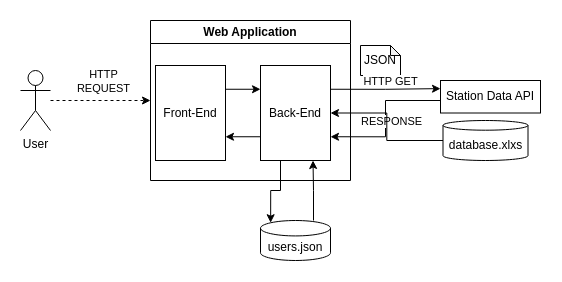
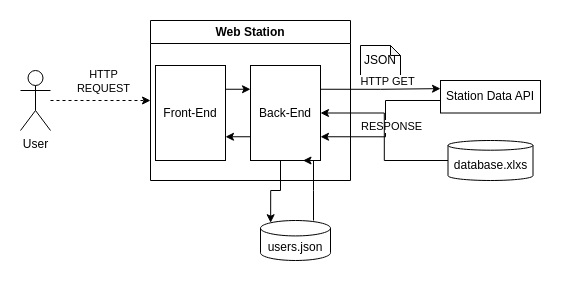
node "Web Application": label "Web Application" -> "Web Station"
node "Back-End": moved (296, 113) -> (286, 113)
node "database.xlxs": moved (486, 141) -> (491, 161)
